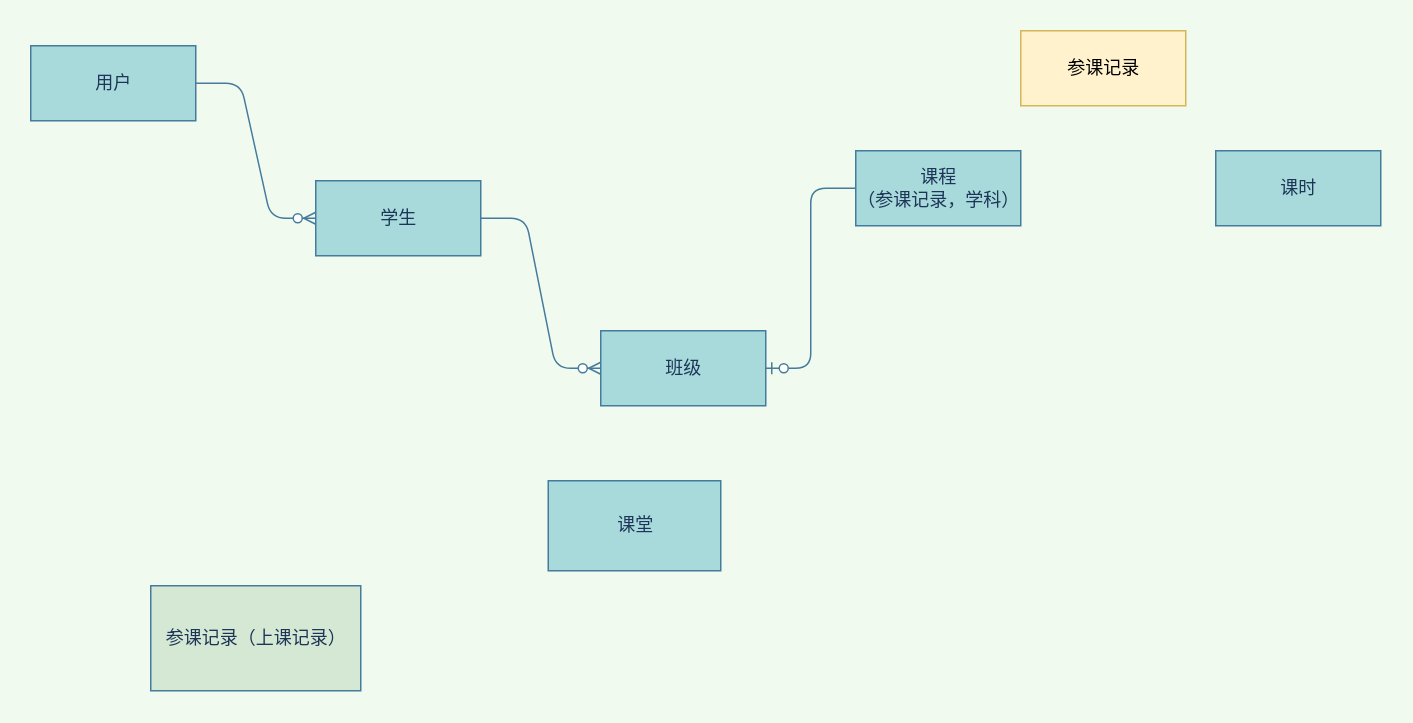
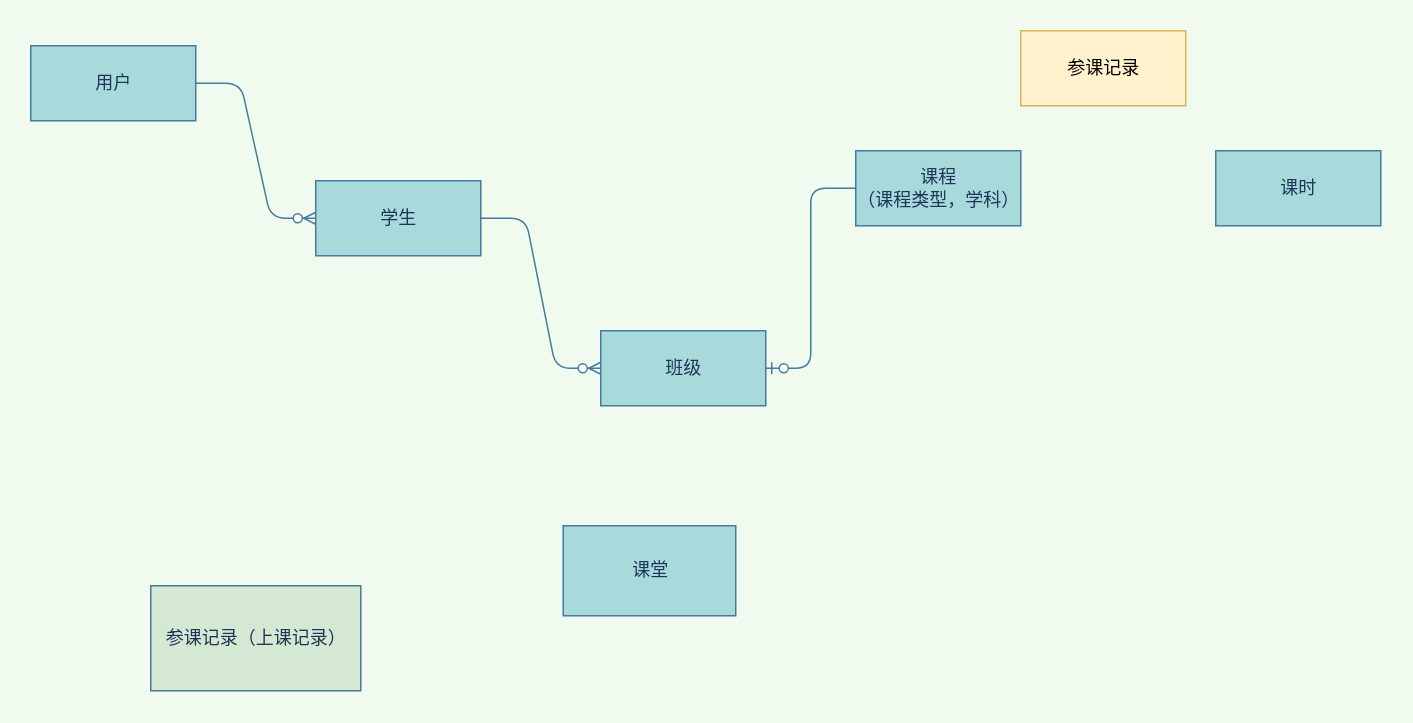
node "课程 （参课记录，学科）": label "课程 （参课记录，学科）" -> "课程 （课程类型，学科）"
node "课堂": moved (635, 526) -> (650, 571)
